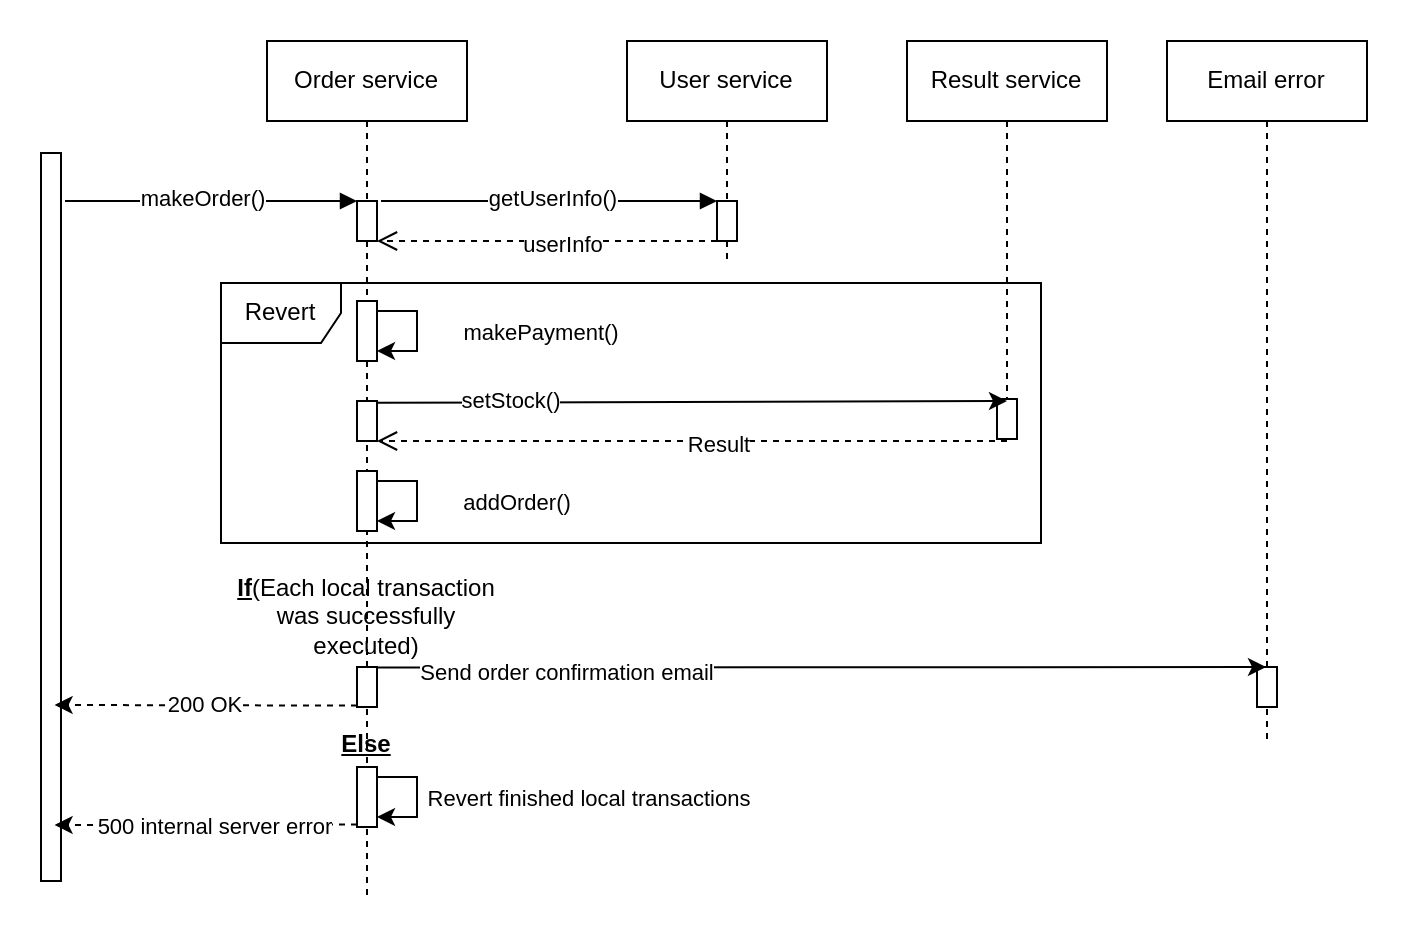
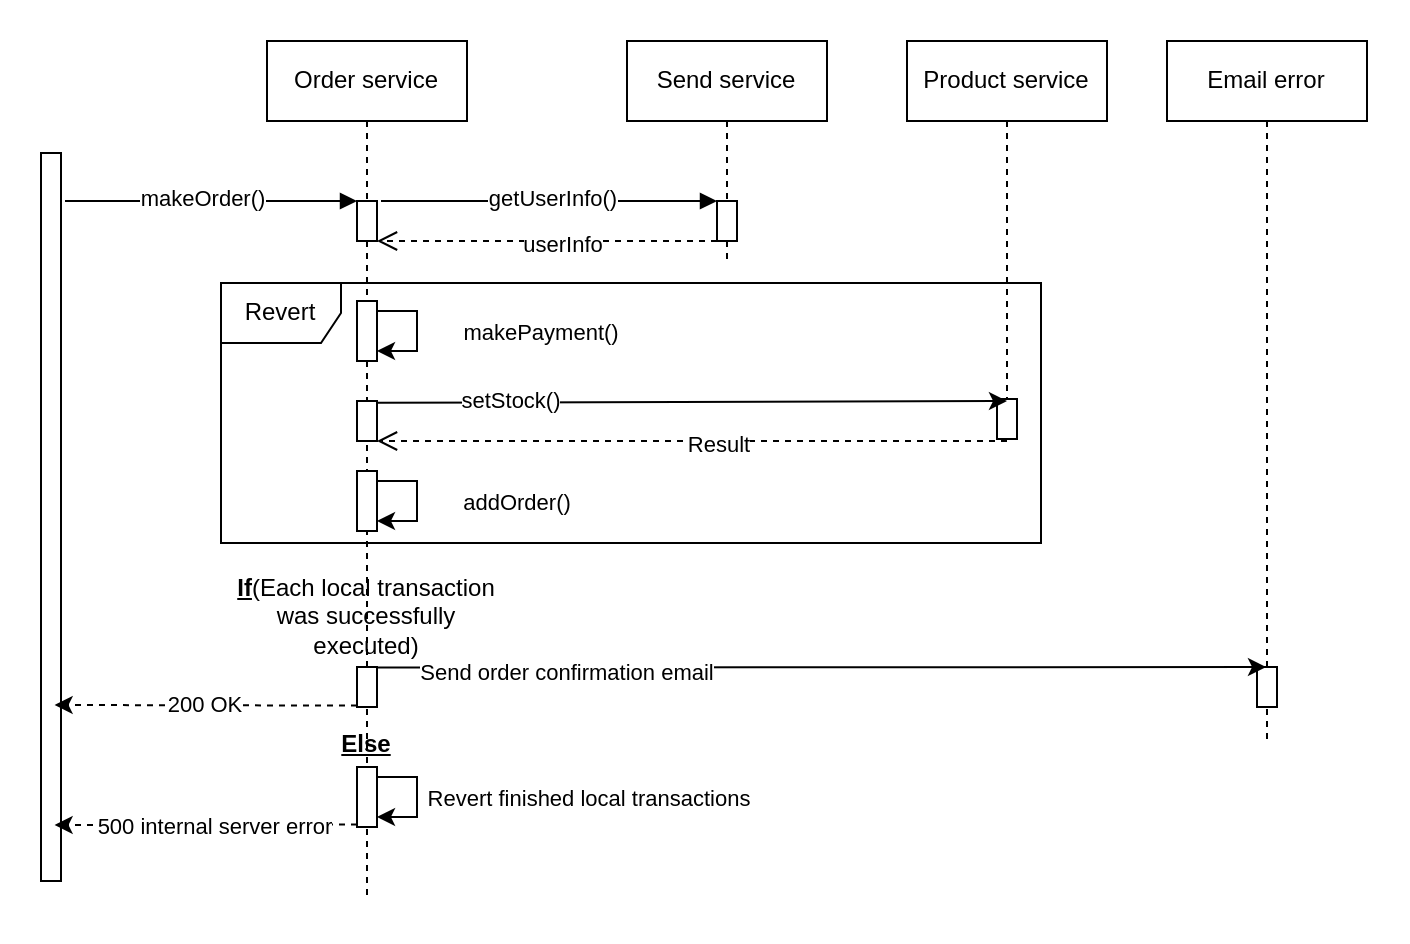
node "User service": label "User service" -> "Send service"
node "Result service": label "Result service" -> "Product service"
